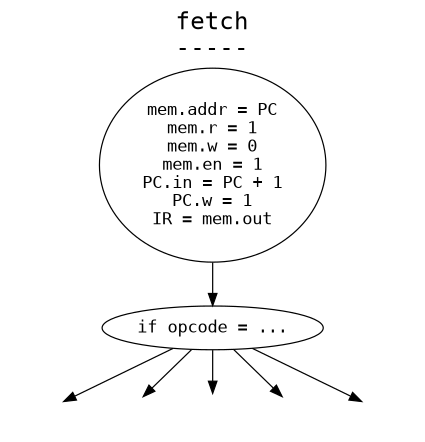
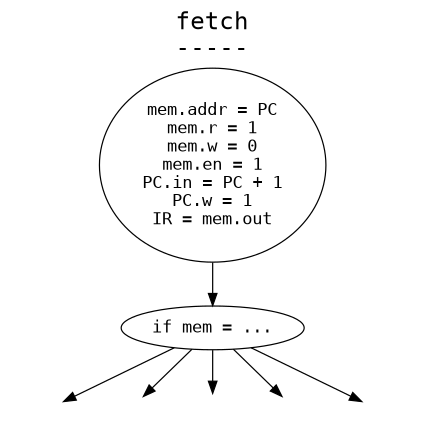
node "if opcode = ...": label "if opcode = ..." -> "if mem = ..."
